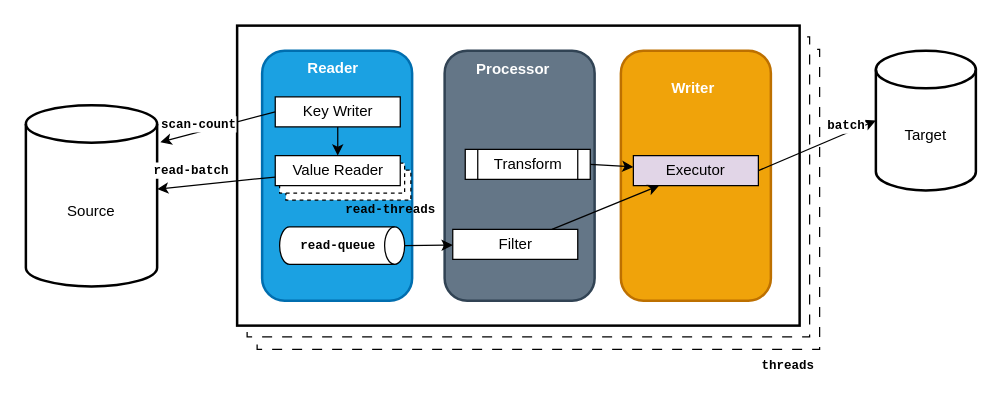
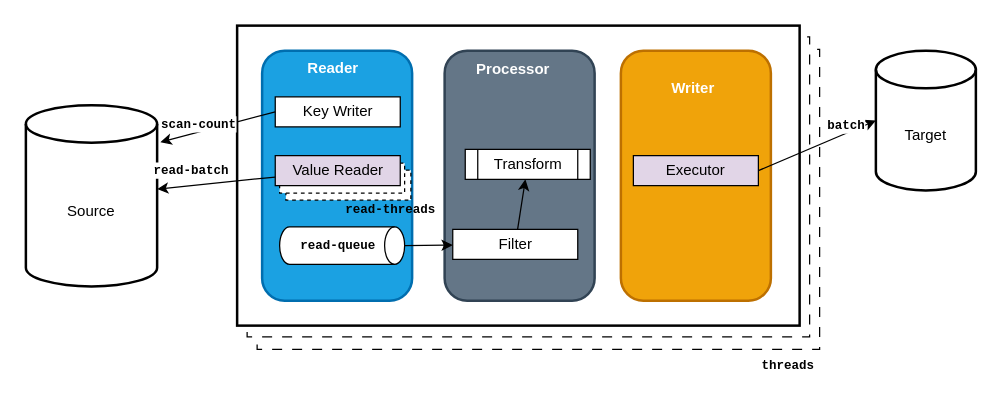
edge "Key Writer" -> "Value Reader": removed
edge "Transform" -> "Executor": removed
node "Value Reader": fillcolor #ffffff -> #e1d5e7
edge "Filter" -> "Executor": now "Filter" -> "Transform"
